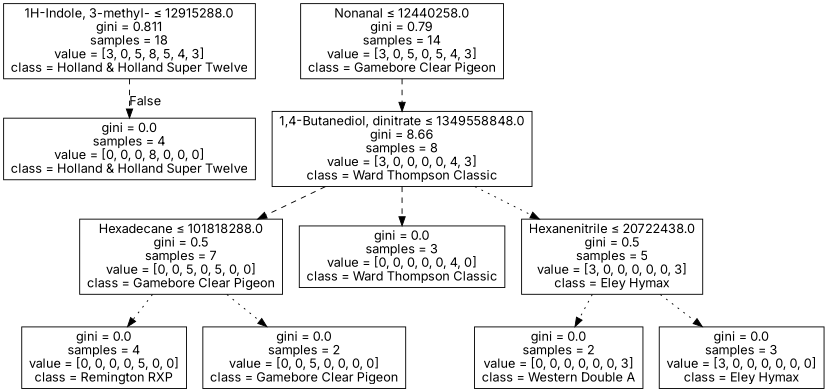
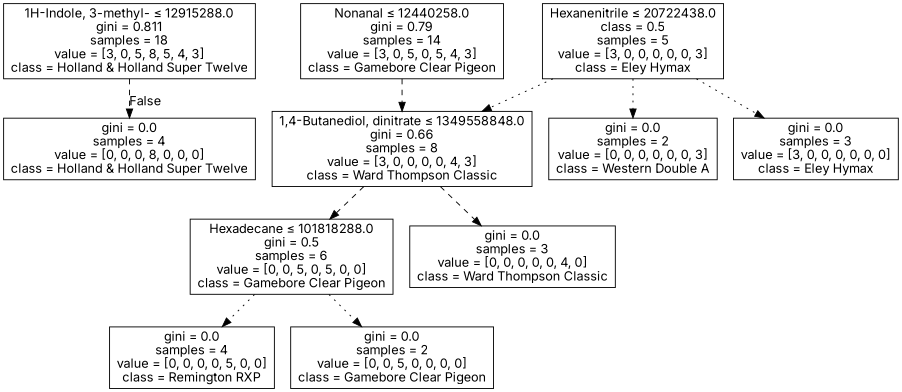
node "1,4-Butanediol, dinitrate ≤ 1349558848.0": text "gini = 8.66" -> "gini = 0.66"
edge "1,4-Butanediol, dinitrate ≤ 1349558848.0" -> "Hexanenitrile ≤ 20722438.0": reversed
node "Hexanenitrile ≤ 20722438.0": text "gini = 0.5" -> "class = 0.5"
node "Hexadecane ≤ 101818288.0": text "samples = 7" -> "samples = 6"
